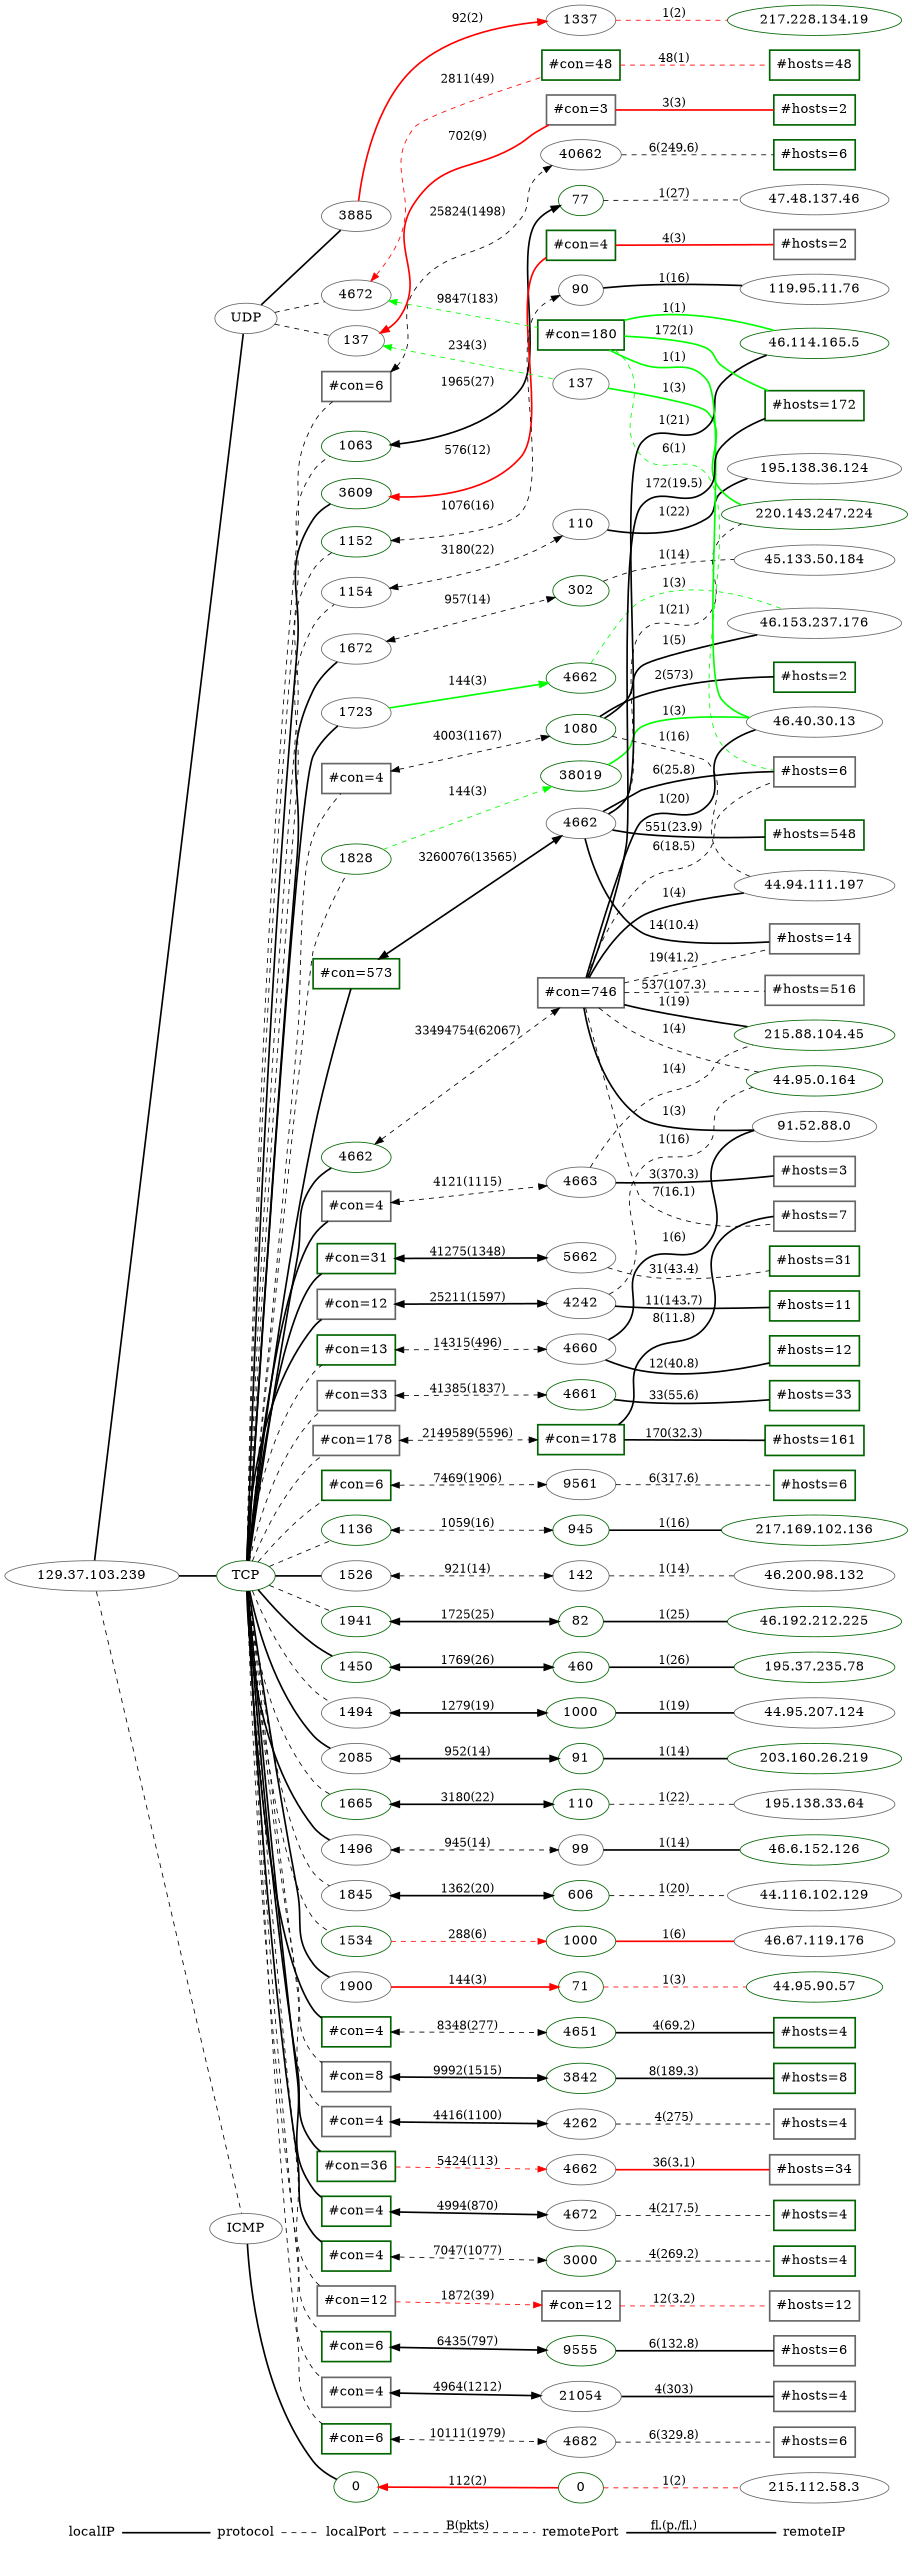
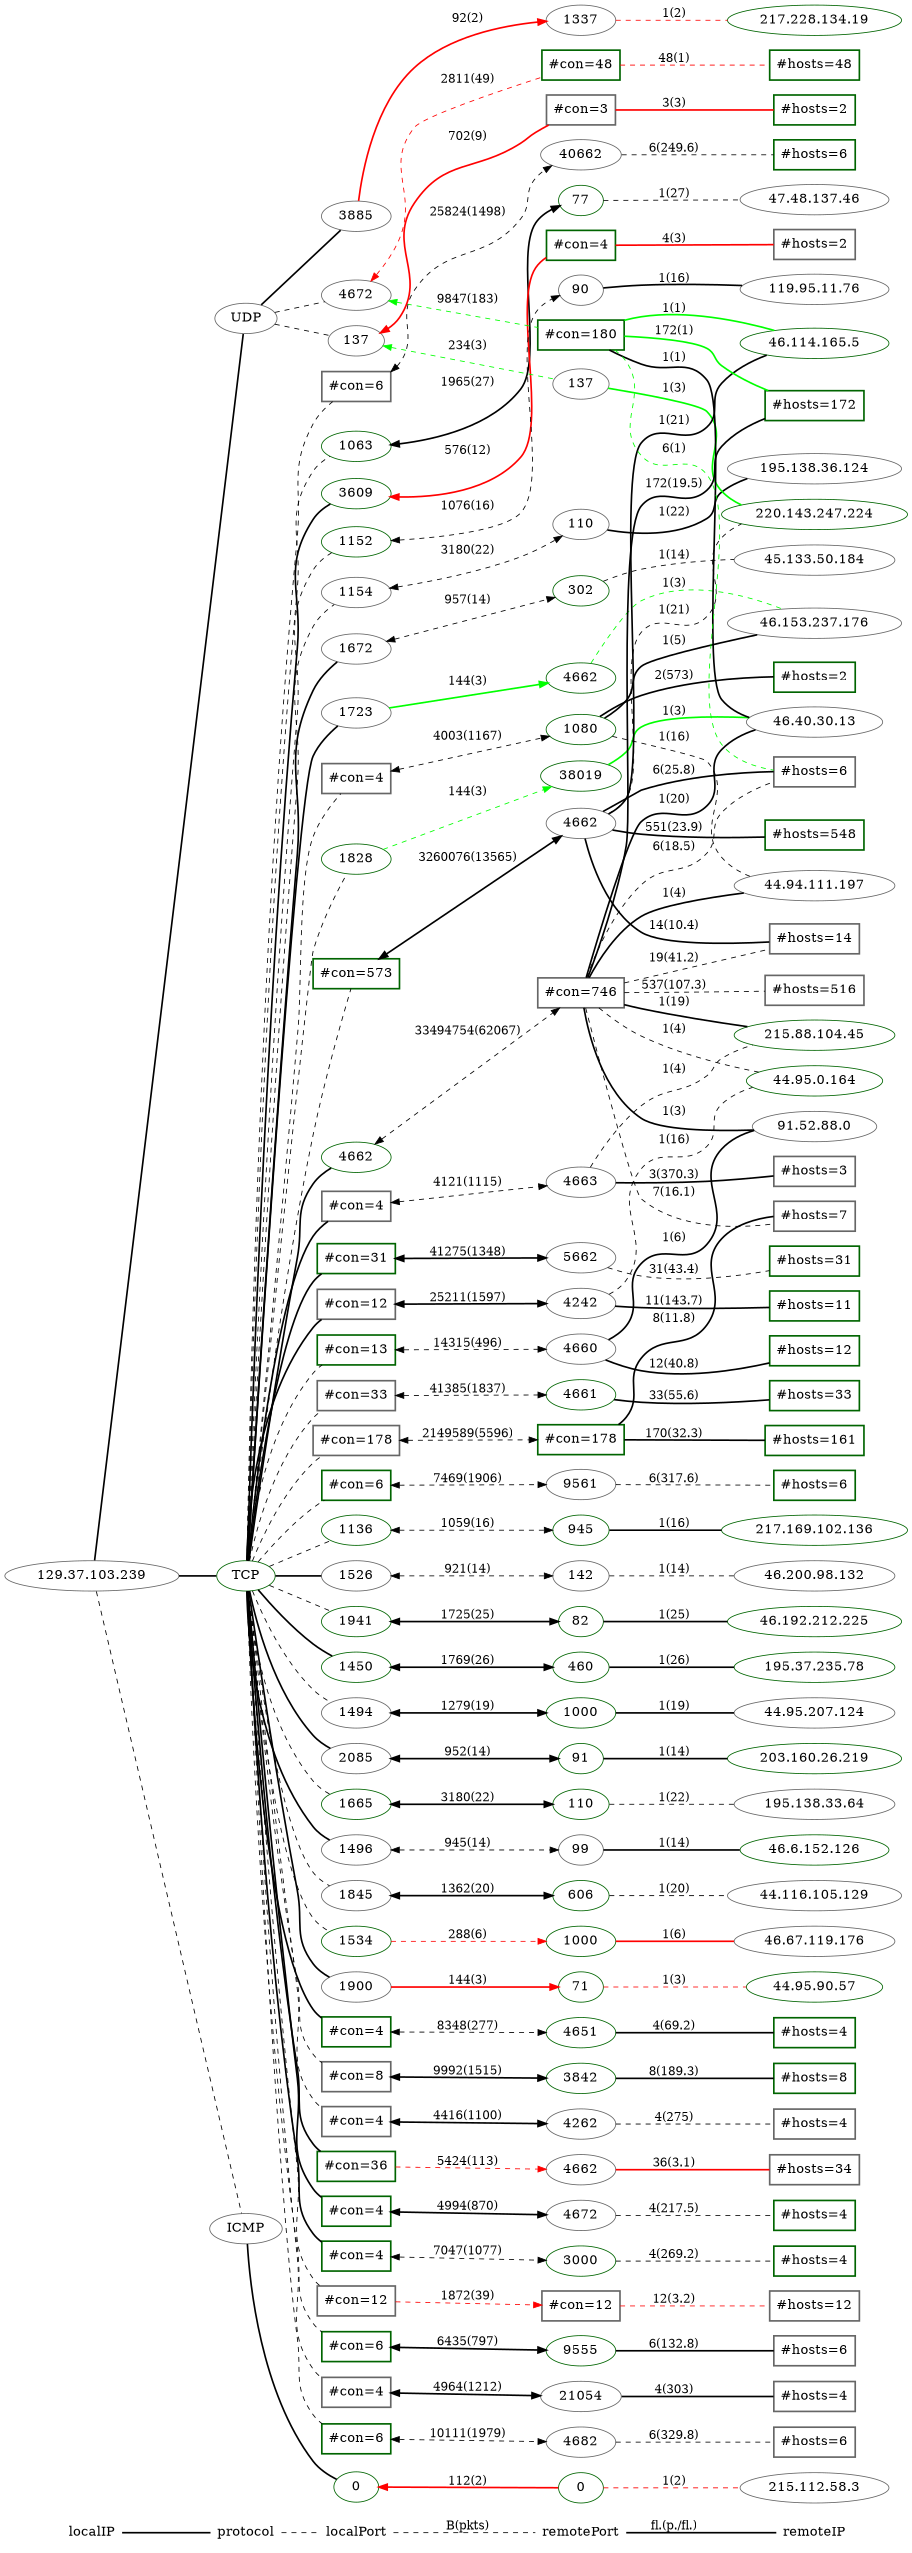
edge "#con=180" -- "46.40.30.13": color green -> black
edge "#con=573" -- "TCP": style bold -> dashed
node "44.116.102.129": label "44.116.102.129" -> "44.116.105.129"
